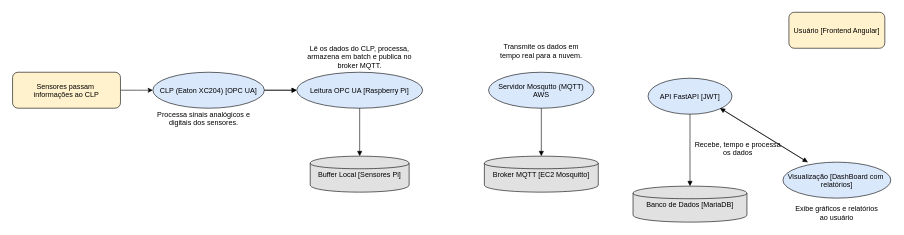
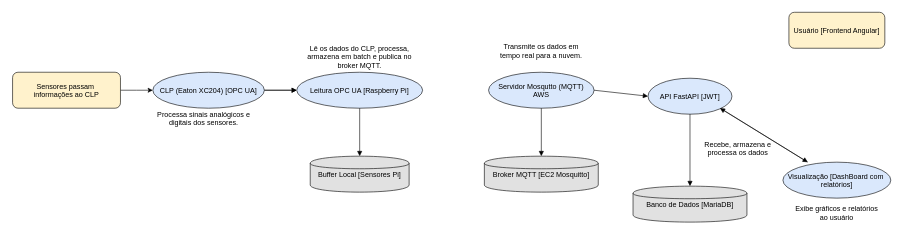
edge "Servidor Mosqutto (MQTT) AWS" -> "API FastAPI [JWT]": added
node "Recebe, tempo e processa os dados": label "Recebe, tempo e processa os dados" -> "Recebe, armazena e processa os dados"
